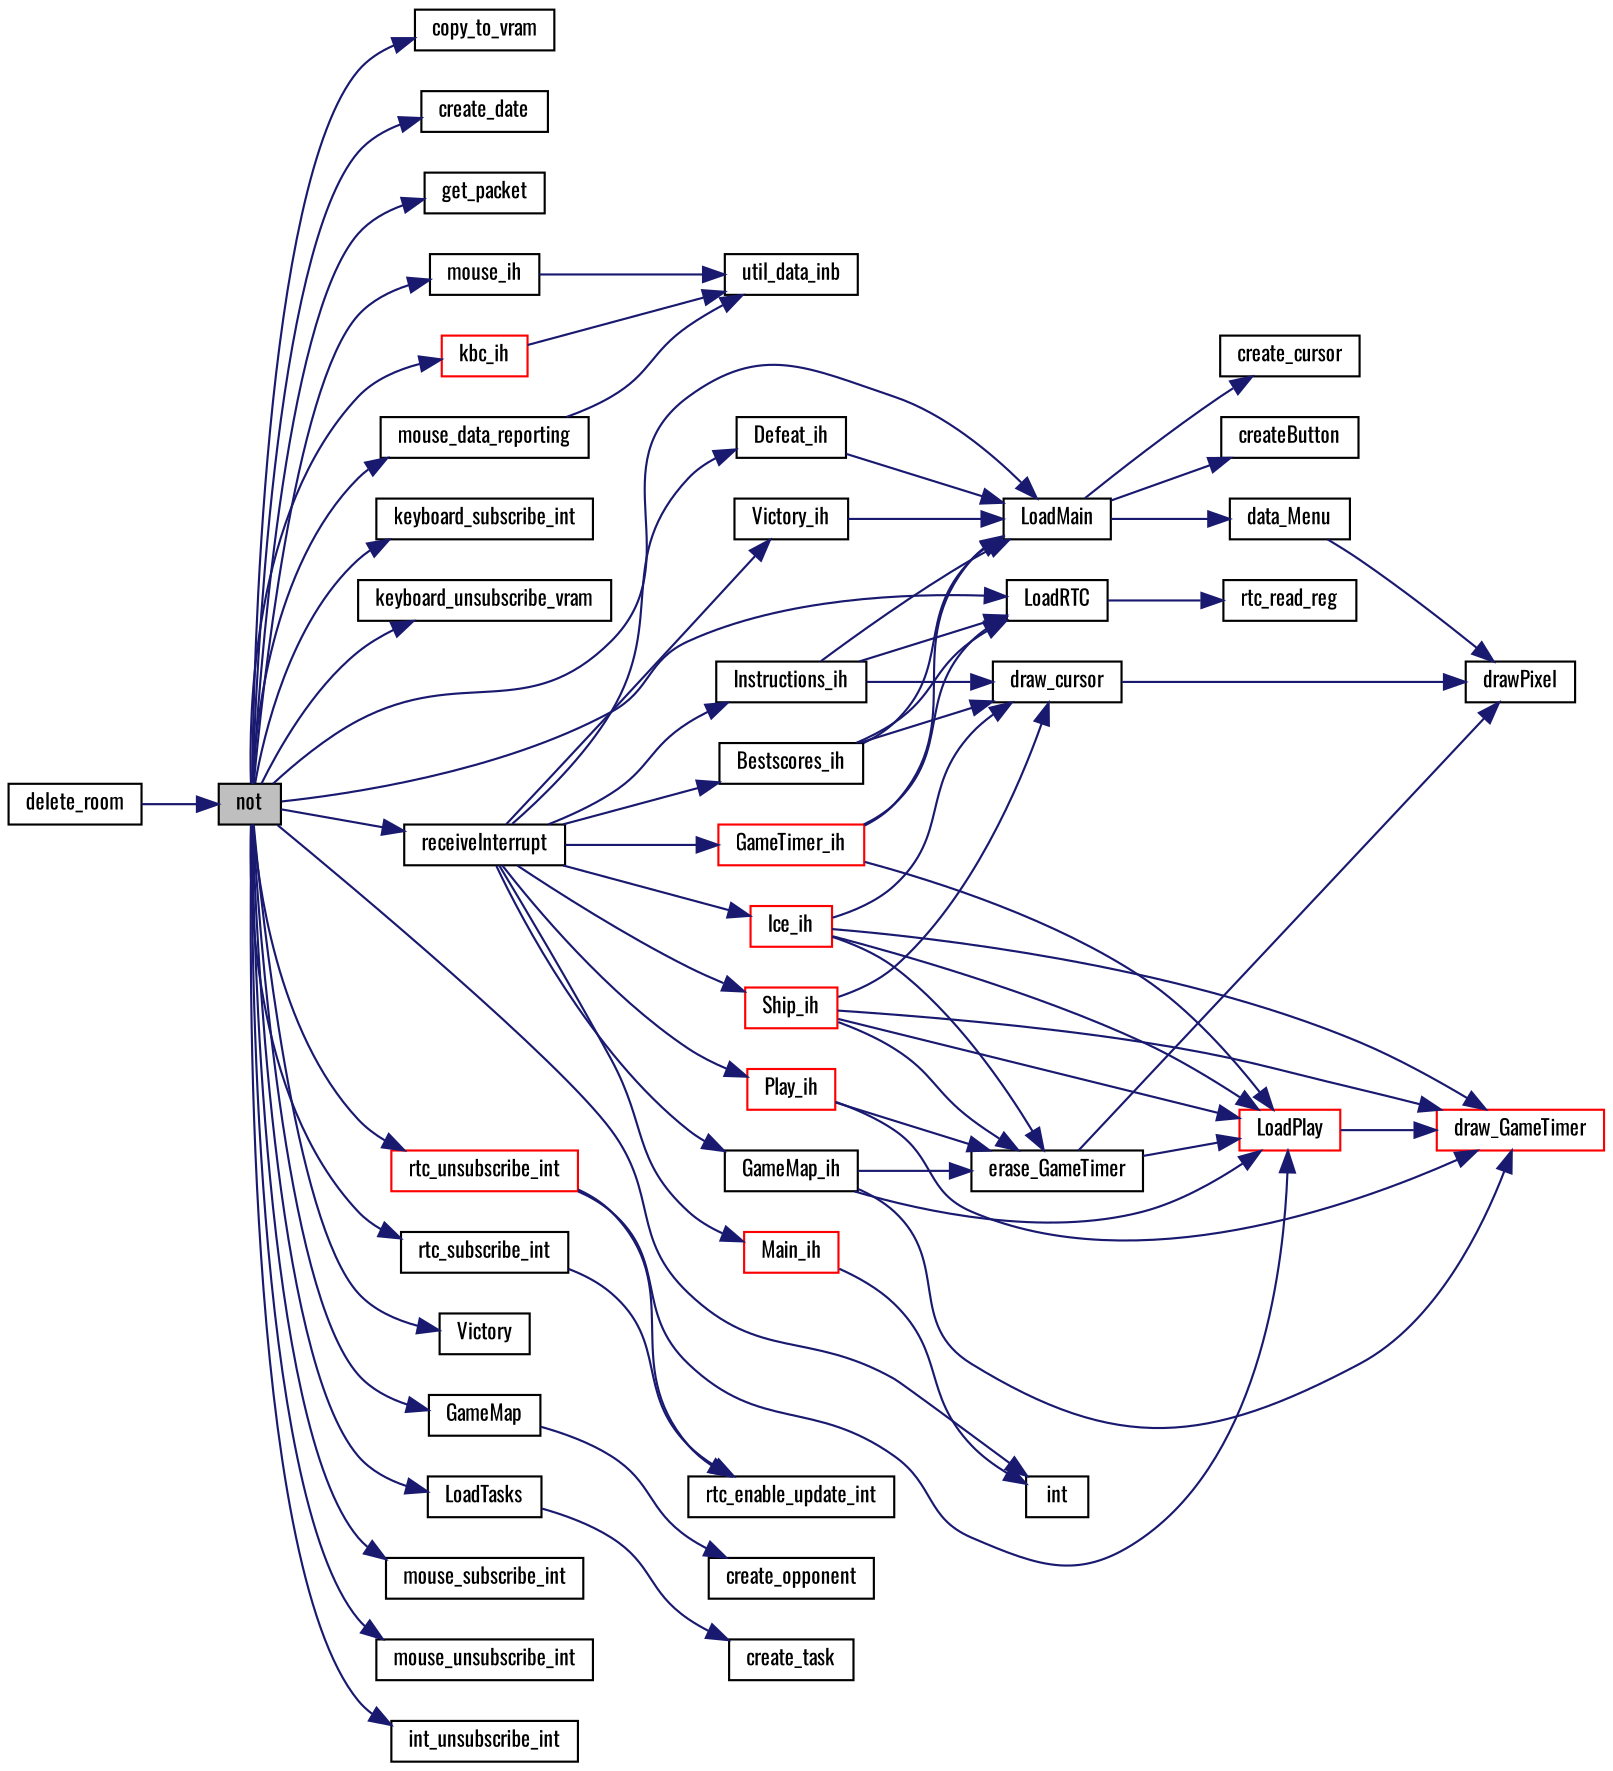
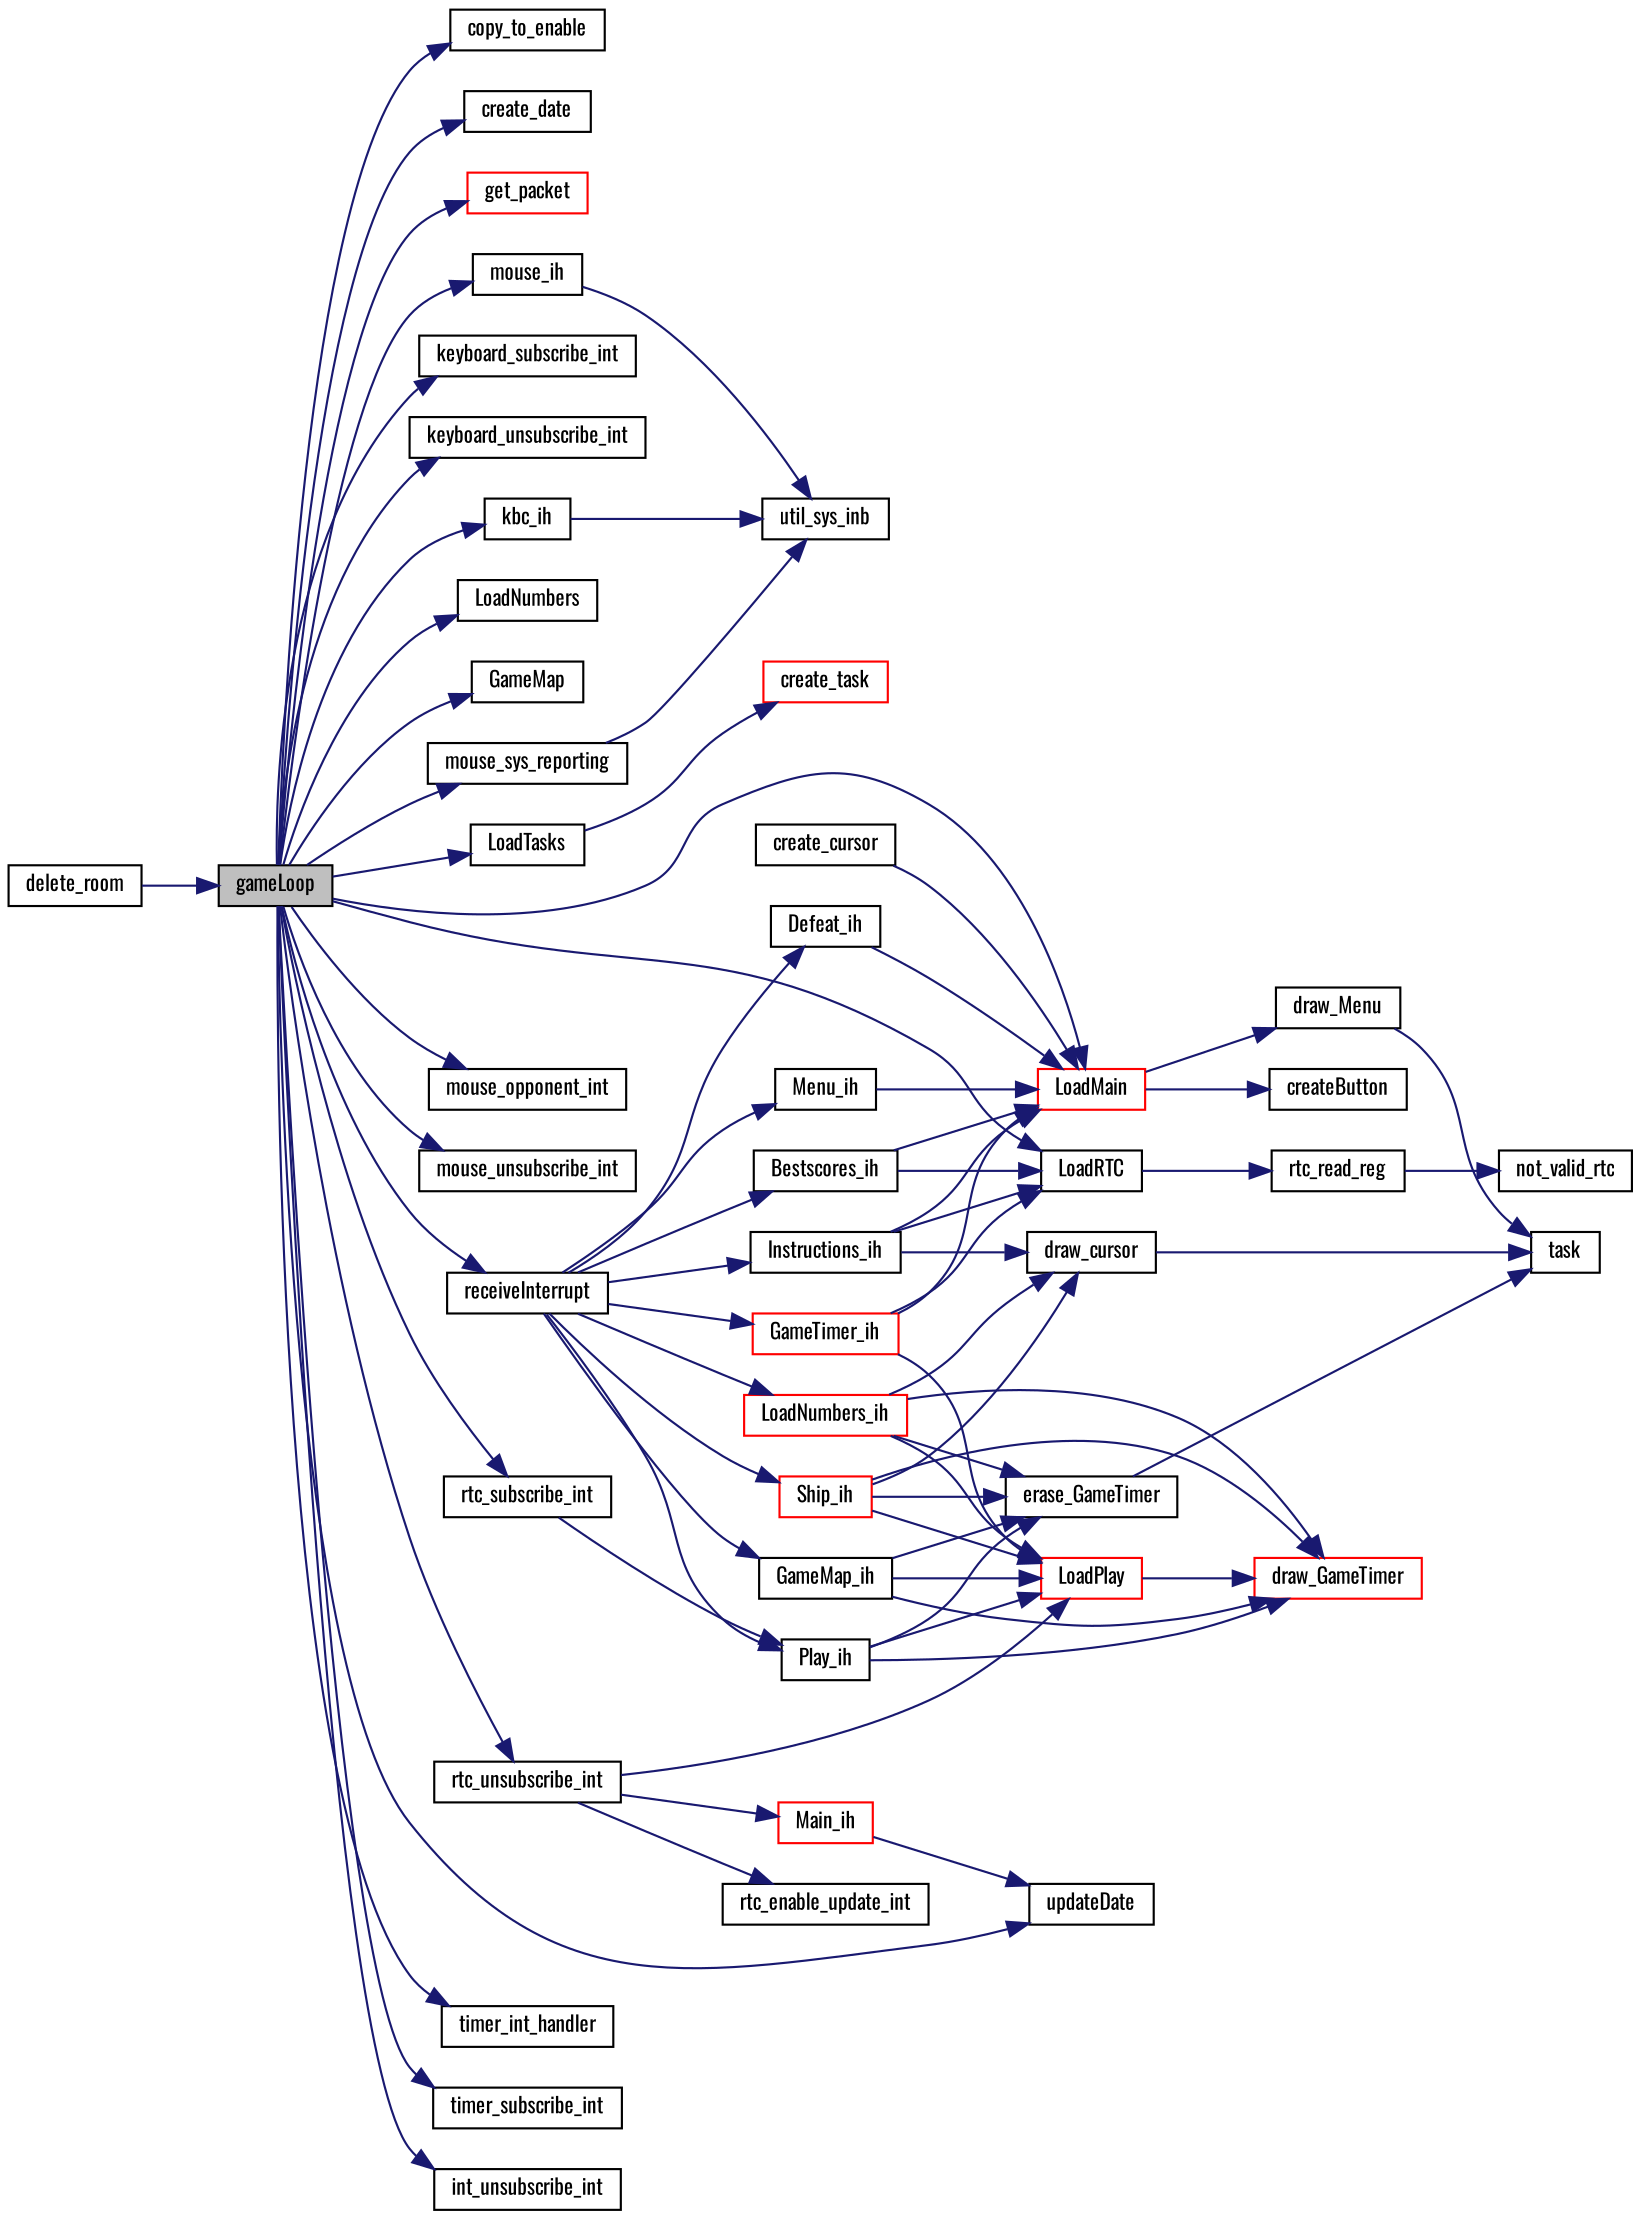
node "copy_to_vram": label "copy_to_vram" -> "copy_to_enable"
node "get_packet": color black -> red
node "util_data_inb": label "util_data_inb" -> "util_sys_inb"
node "kbc_ih": color red -> black
node "mouse_data_reporting": label "mouse_data_reporting" -> "mouse_sys_reporting"
edge "LoadMain" -> "create_cursor": reversed
node "Victory_ih": label "Victory_ih" -> "Menu_ih"
node "LoadMain": color black -> red
node "data_Menu": label "data_Menu" -> "draw_Menu"
node "keyboard_unsubscribe_vram": label "keyboard_unsubscribe_vram" -> "keyboard_unsubscribe_int"
node "drawPixel": label "drawPixel" -> "task"
edge "Bestscores_ih" -> "draw_cursor": removed
node "not": label "not" -> "gameLoop"
node "Ice_ih": label "Ice_ih" -> "LoadNumbers_ih"
node "Play_ih": color red -> black
edge "receiveInterrupt" -> "Main_ih": now "rtc_unsubscribe_int" -> "Main_ih"
edge "erase_GameTimer" -> "LoadPlay": now "Play_ih" -> "LoadPlay"
node "rtc_unsubscribe_int": color red -> black
node "not_valid_rtc": added
edge "rtc_subscribe_int" -> "rtc_enable_update_int": now "rtc_subscribe_int" -> "Play_ih"
node "Victory": label "Victory" -> "LoadNumbers"
node "int": label "int" -> "updateDate"
node "mouse_subscribe_int": label "mouse_subscribe_int" -> "mouse_opponent_int"
node "create_opponent": removed
node "create_task": color black -> red
node "timer_int_handler": added
node "timer_subscribe_int": added
